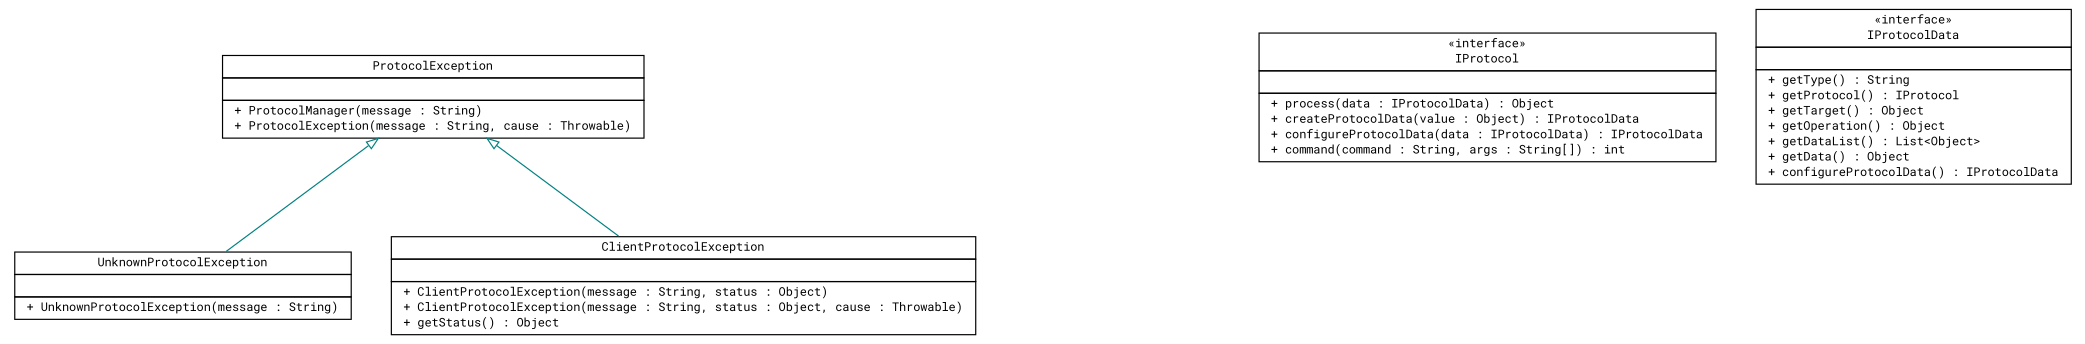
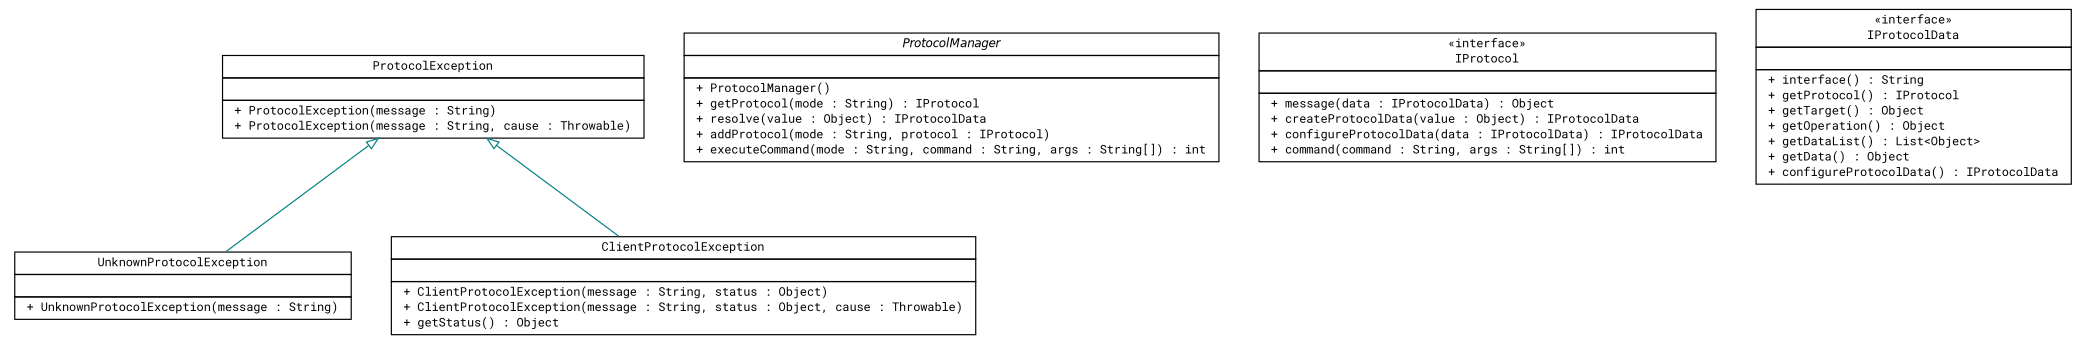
node "IProtocolData": text "+ getType() : String" -> "+ interface() : String"
node "ProtocolManager": added
node "IProtocol": text "+ process(data : IProtocolData) : Object" -> "+ message(data : IProtocolData) : Object"
node "ProtocolException": text "+ ProtocolManager(message : String)" -> "+ ProtocolException(message : String)"
